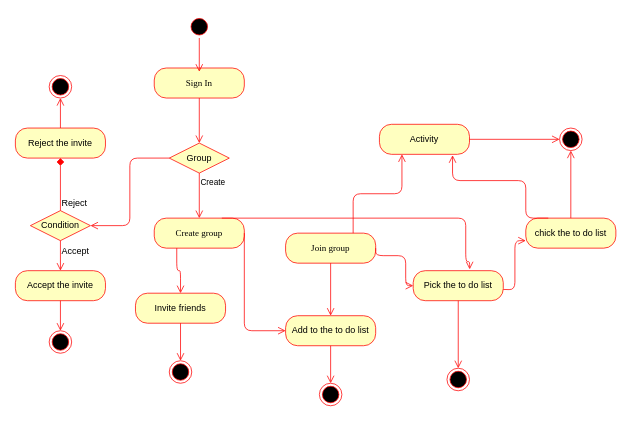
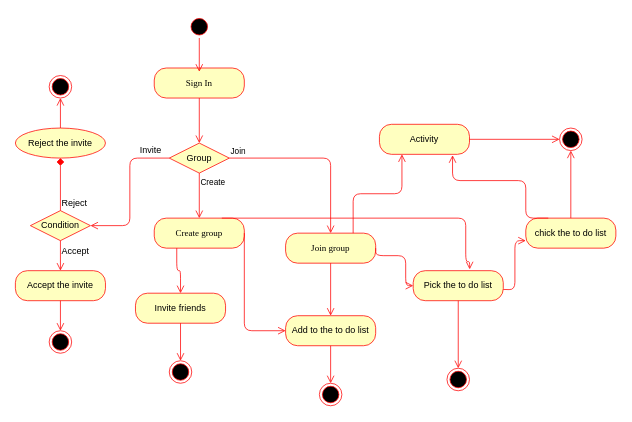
node "Reject the invite": shape rounded rectangle -> ellipse
node "Invite": added
edge "Group" -> "Join group": added, label "Join"
